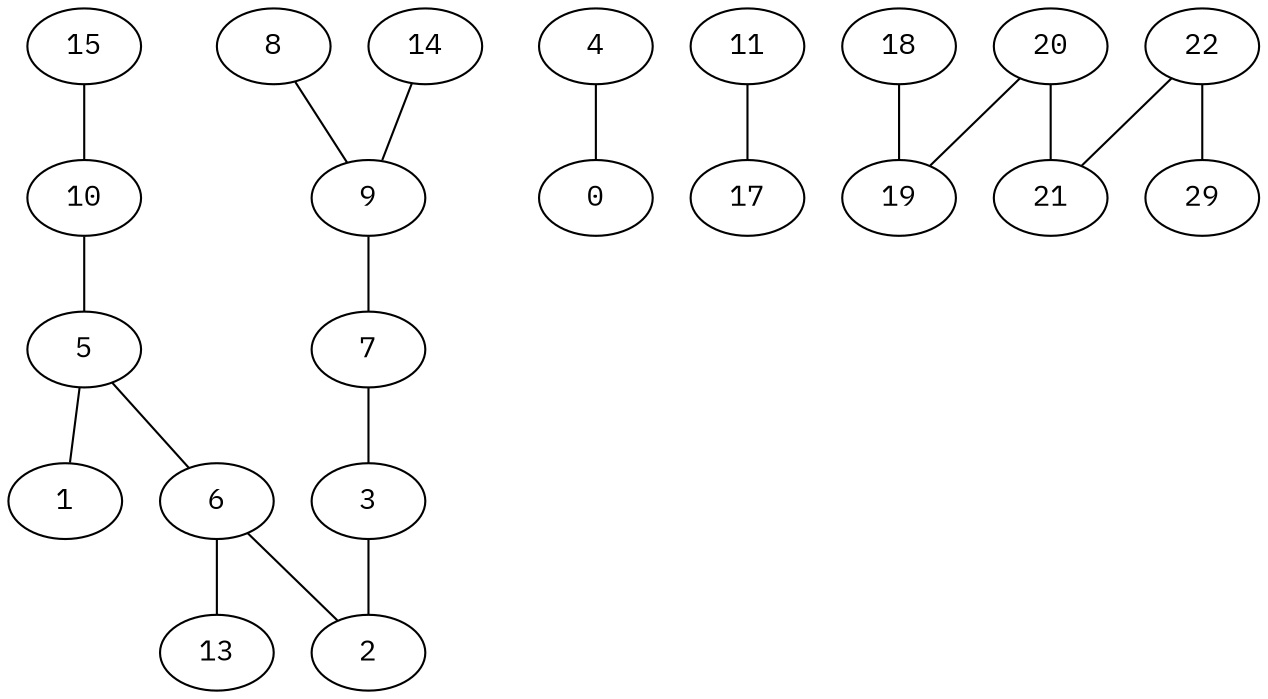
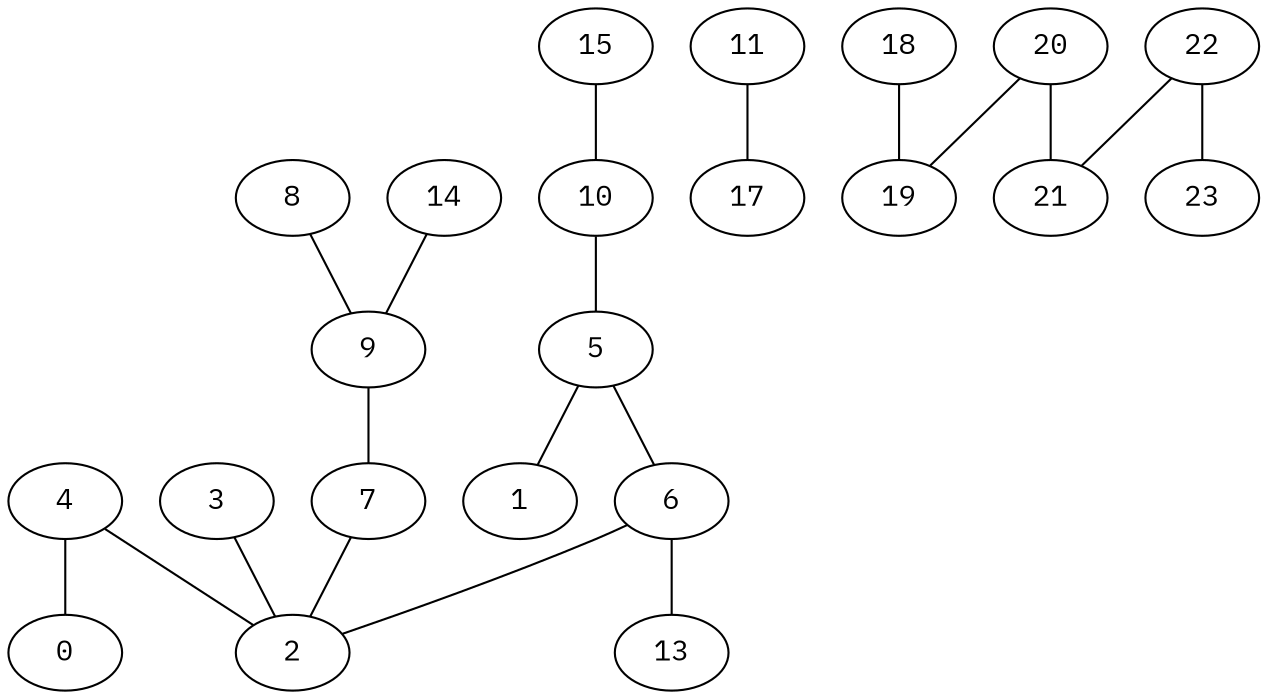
node "29": label "29" -> "23"
edge "7" -- "3": now "7" -- "2"
edge "4" -- "2": added
